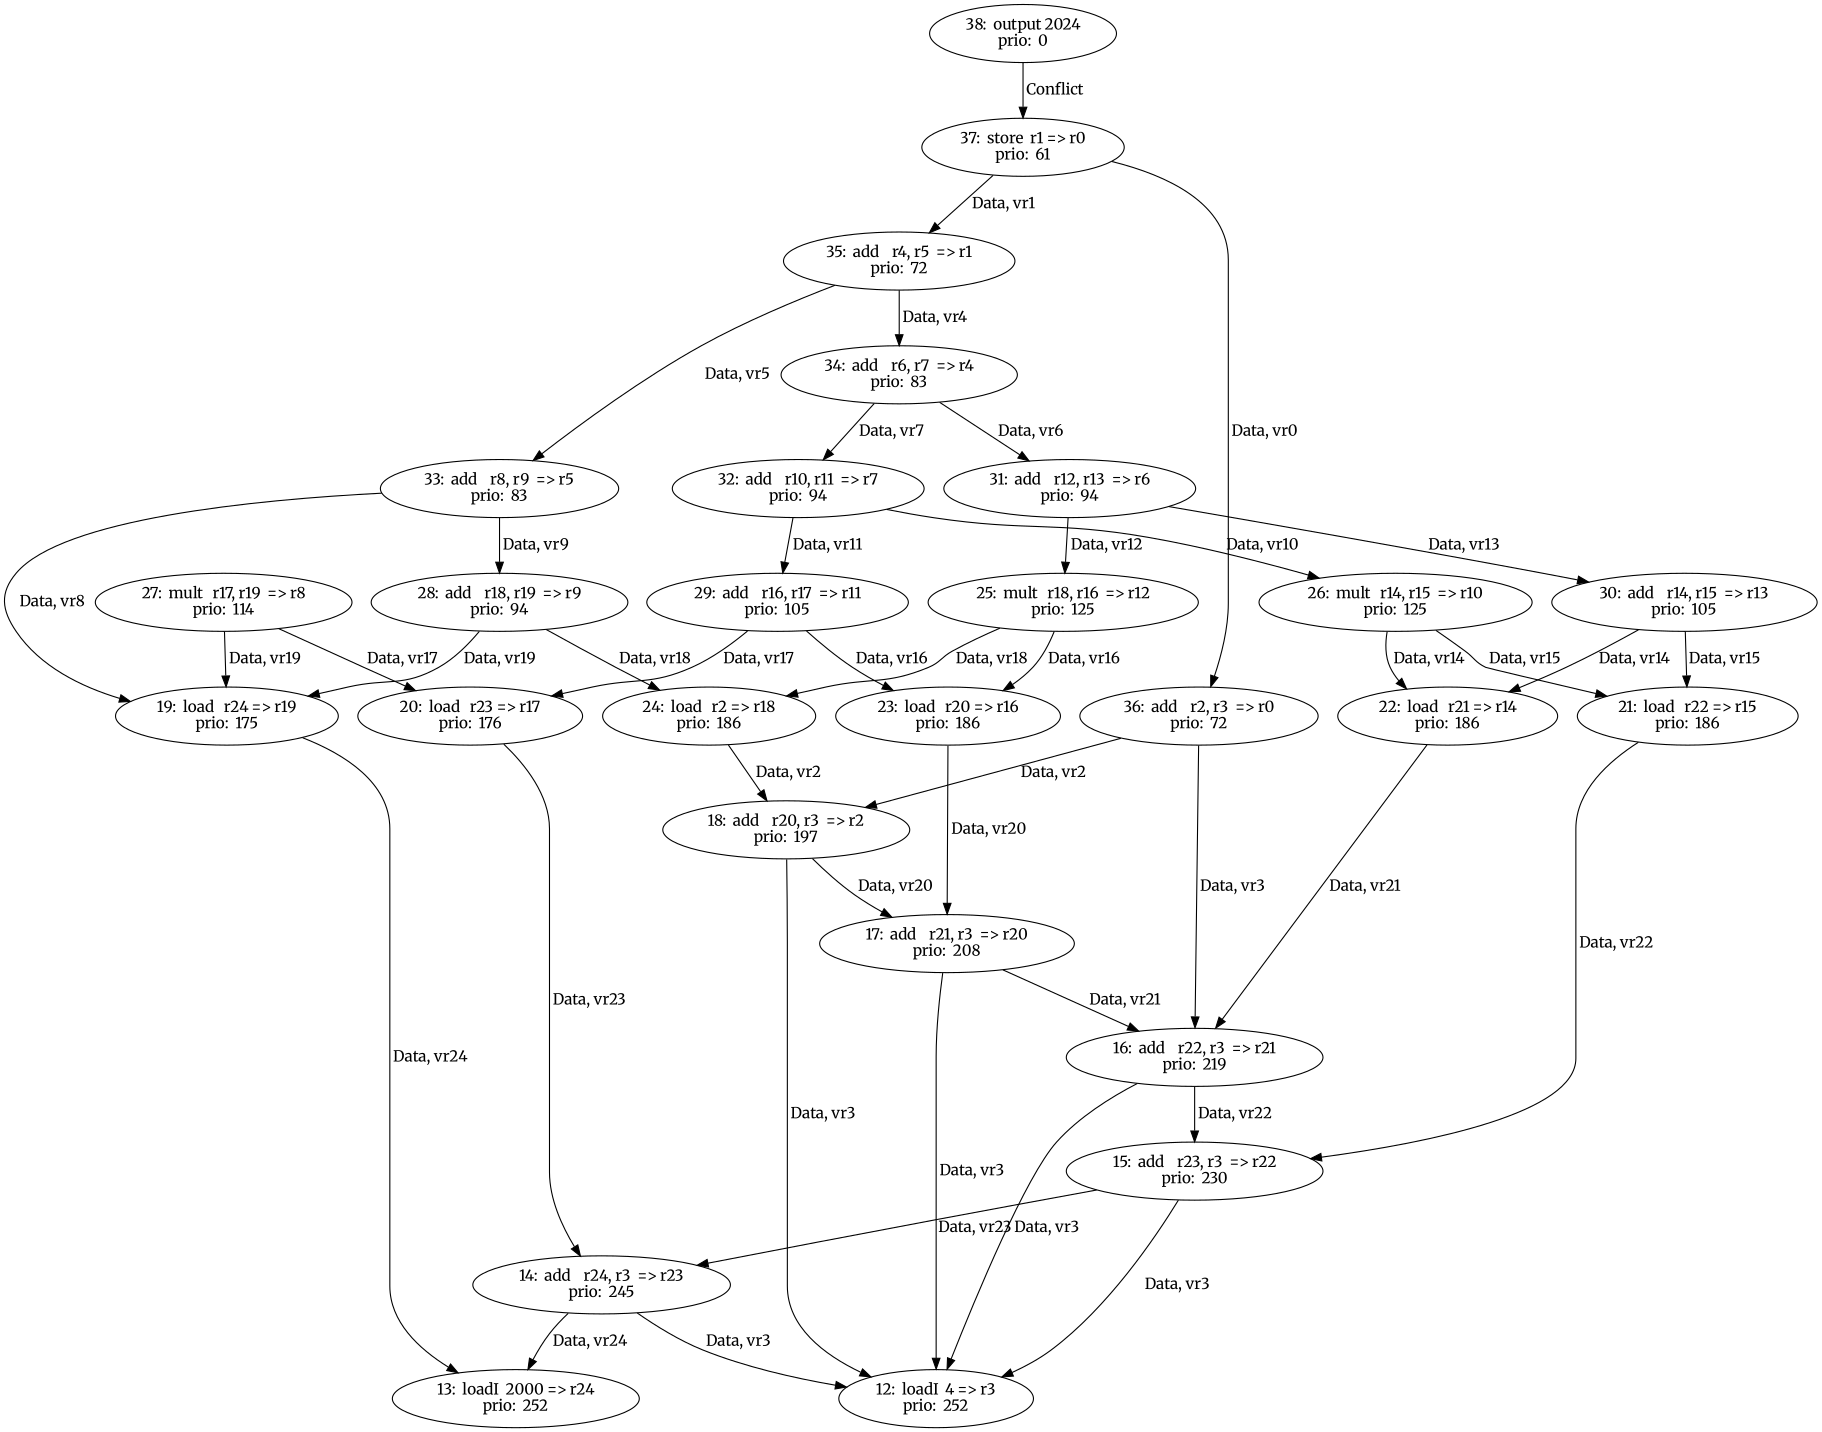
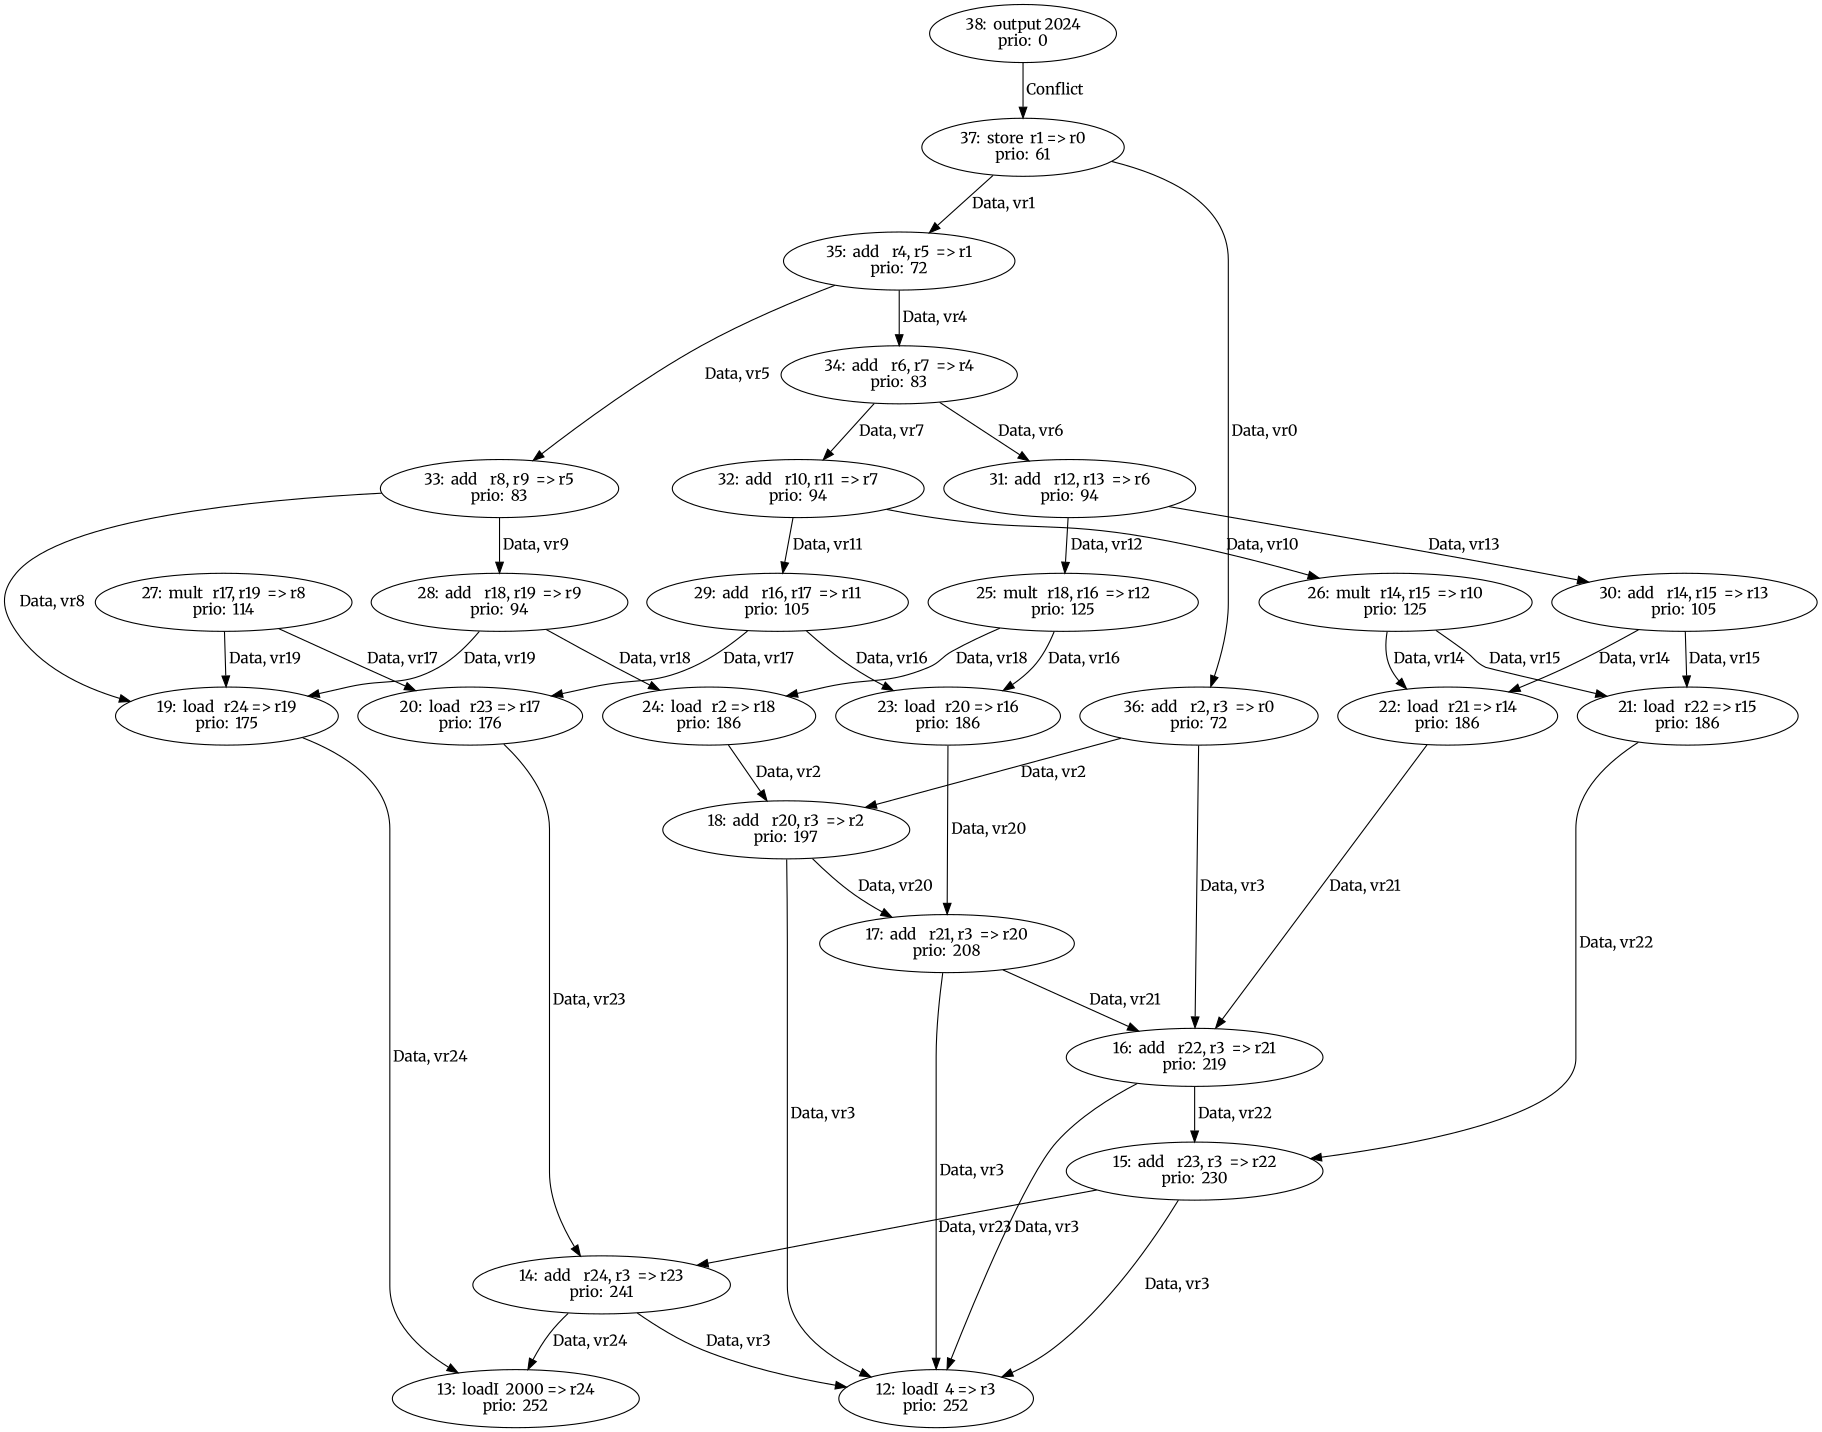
node "14:  add    r24, r3  => r23 prio:  245": label "14:  add    r24, r3  => r23 prio:  245" -> "14:  add    r24, r3  => r23 prio:  241"
